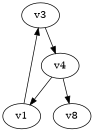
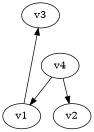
edge "v3" -> "v4": removed
node "v8": label "v8" -> "v2"
